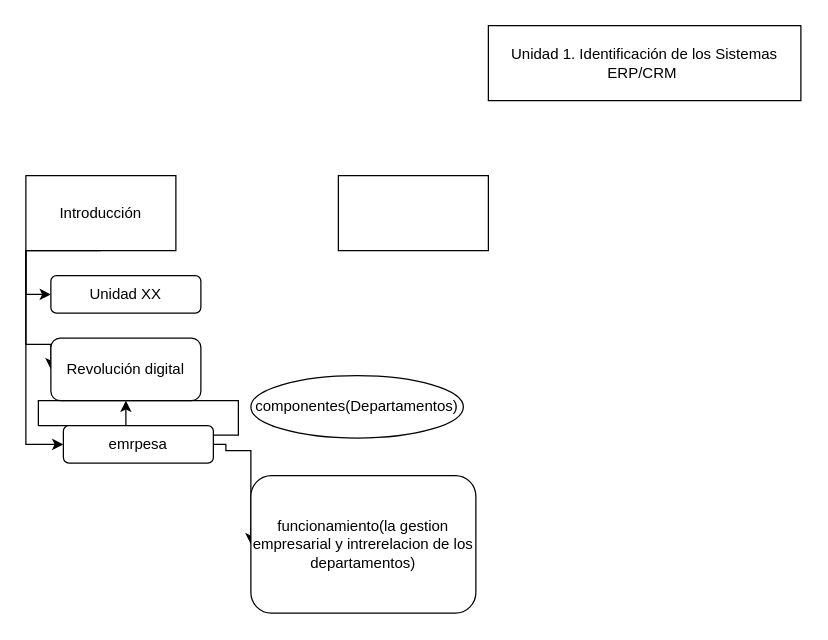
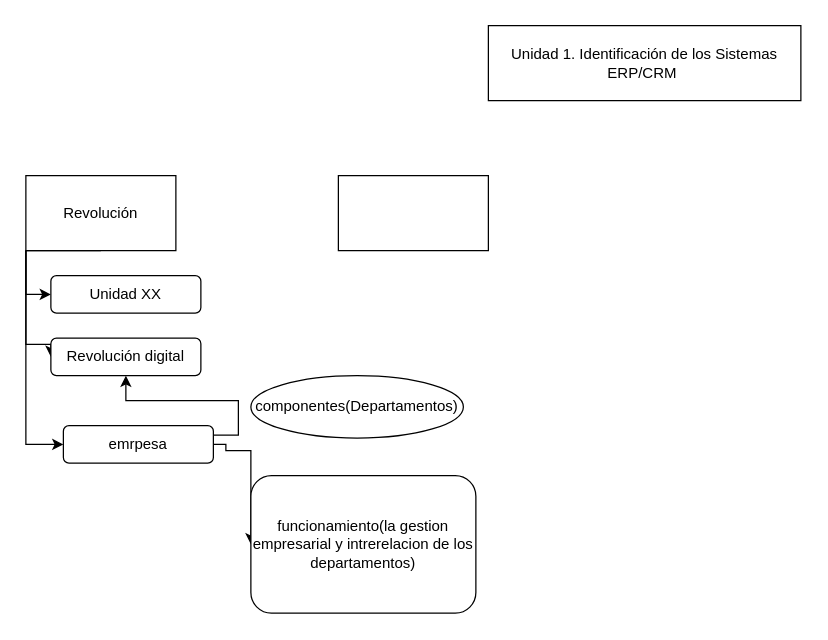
node "Introducción": label "Introducción" -> "Revolución"
node "Revolución digital": size 150x63 -> 150x38
